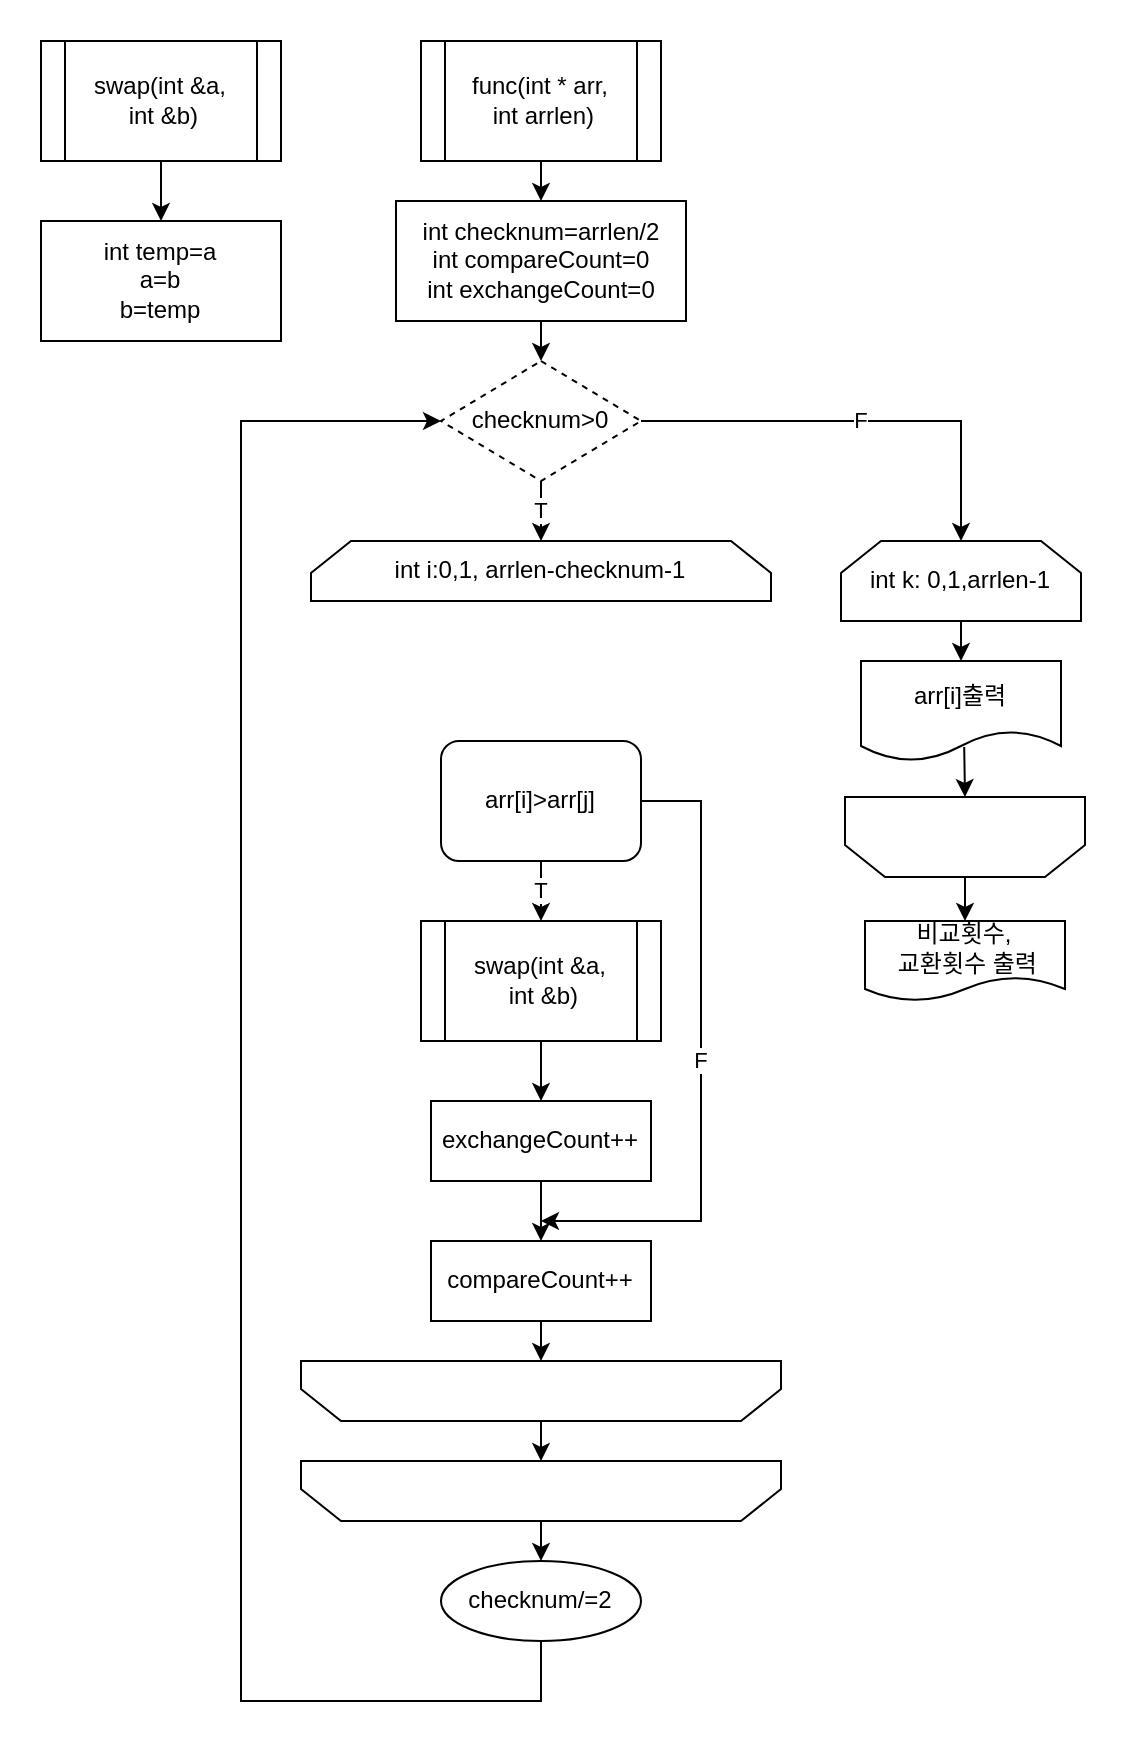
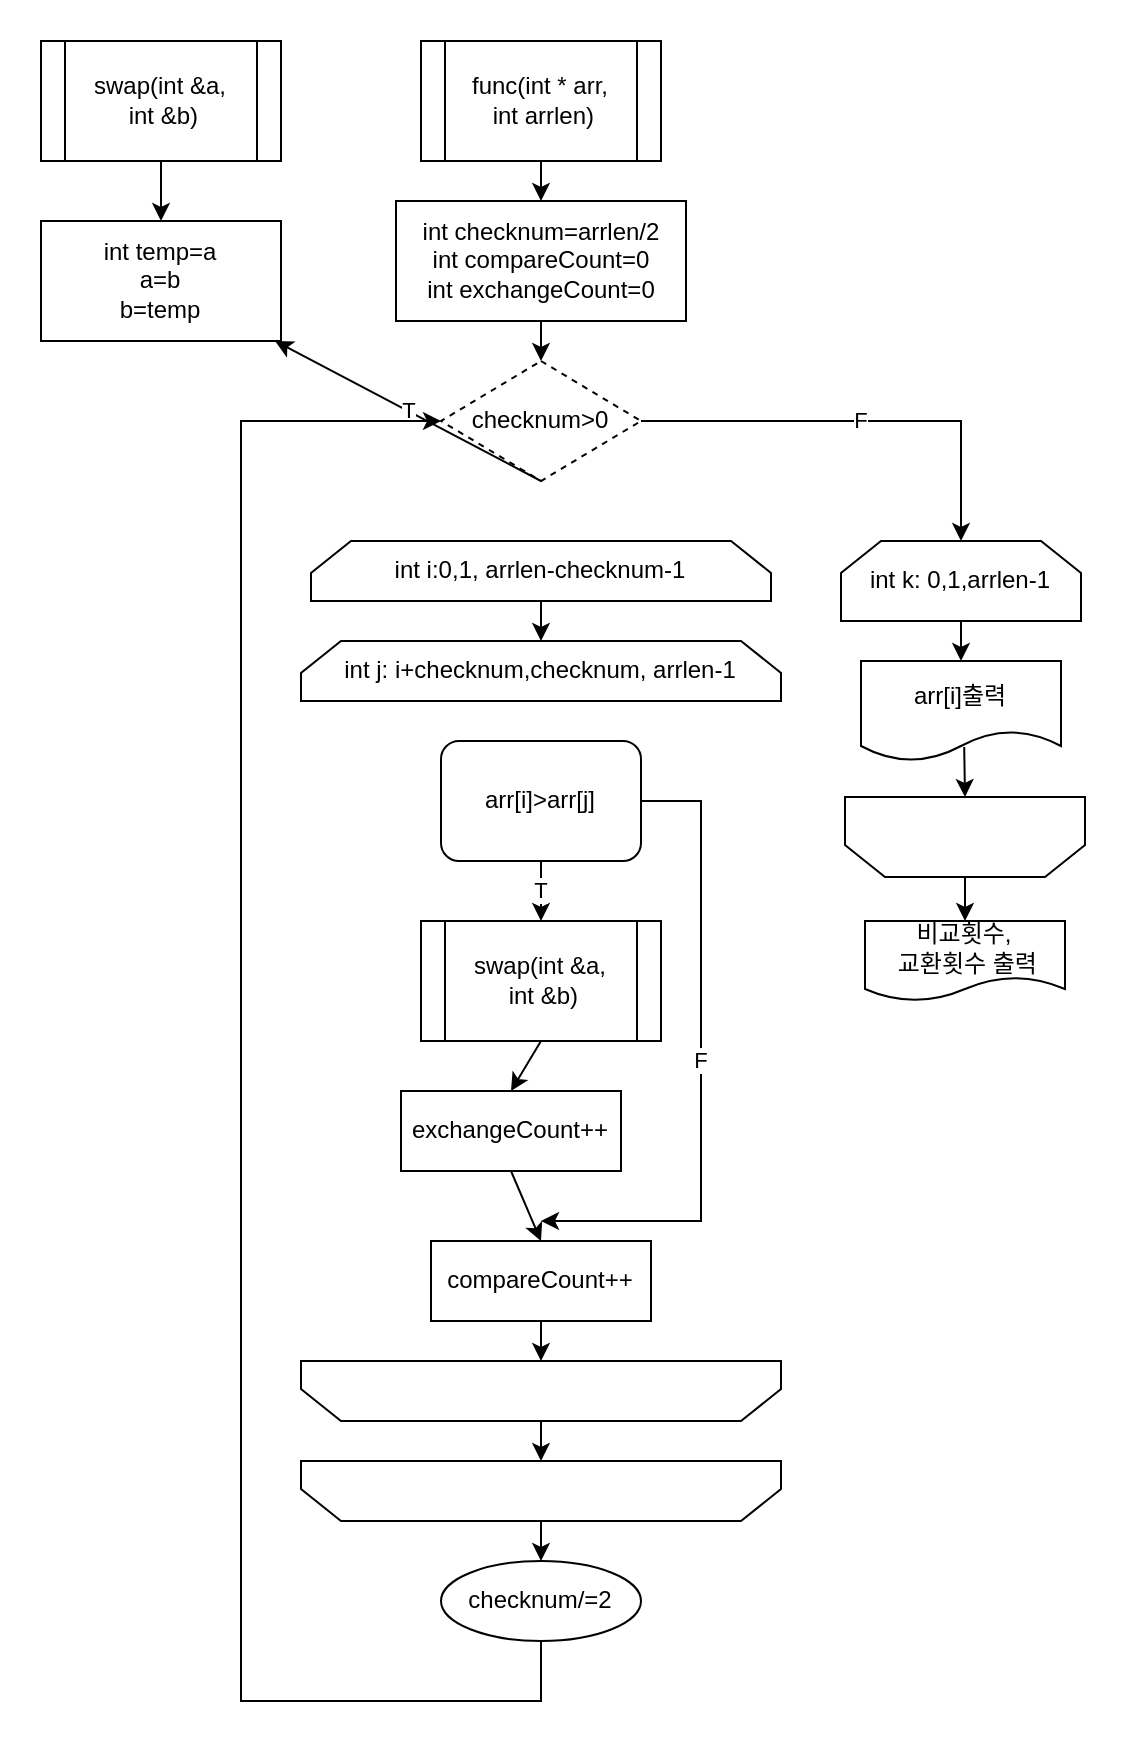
edge "checknum>0" -> "int i:0,1, arrlen-checknum-1": now "checknum>0" -> "int temp=a a=b b=temp"
edge "int i:0,1, arrlen-checknum-1" -> "int j: i+checknum,checknum, arrlen-1": added
node "int j: i+checknum,checknum, arrlen-1": added
node "exchangeCount++": moved (541, 1141) -> (511, 1131)
